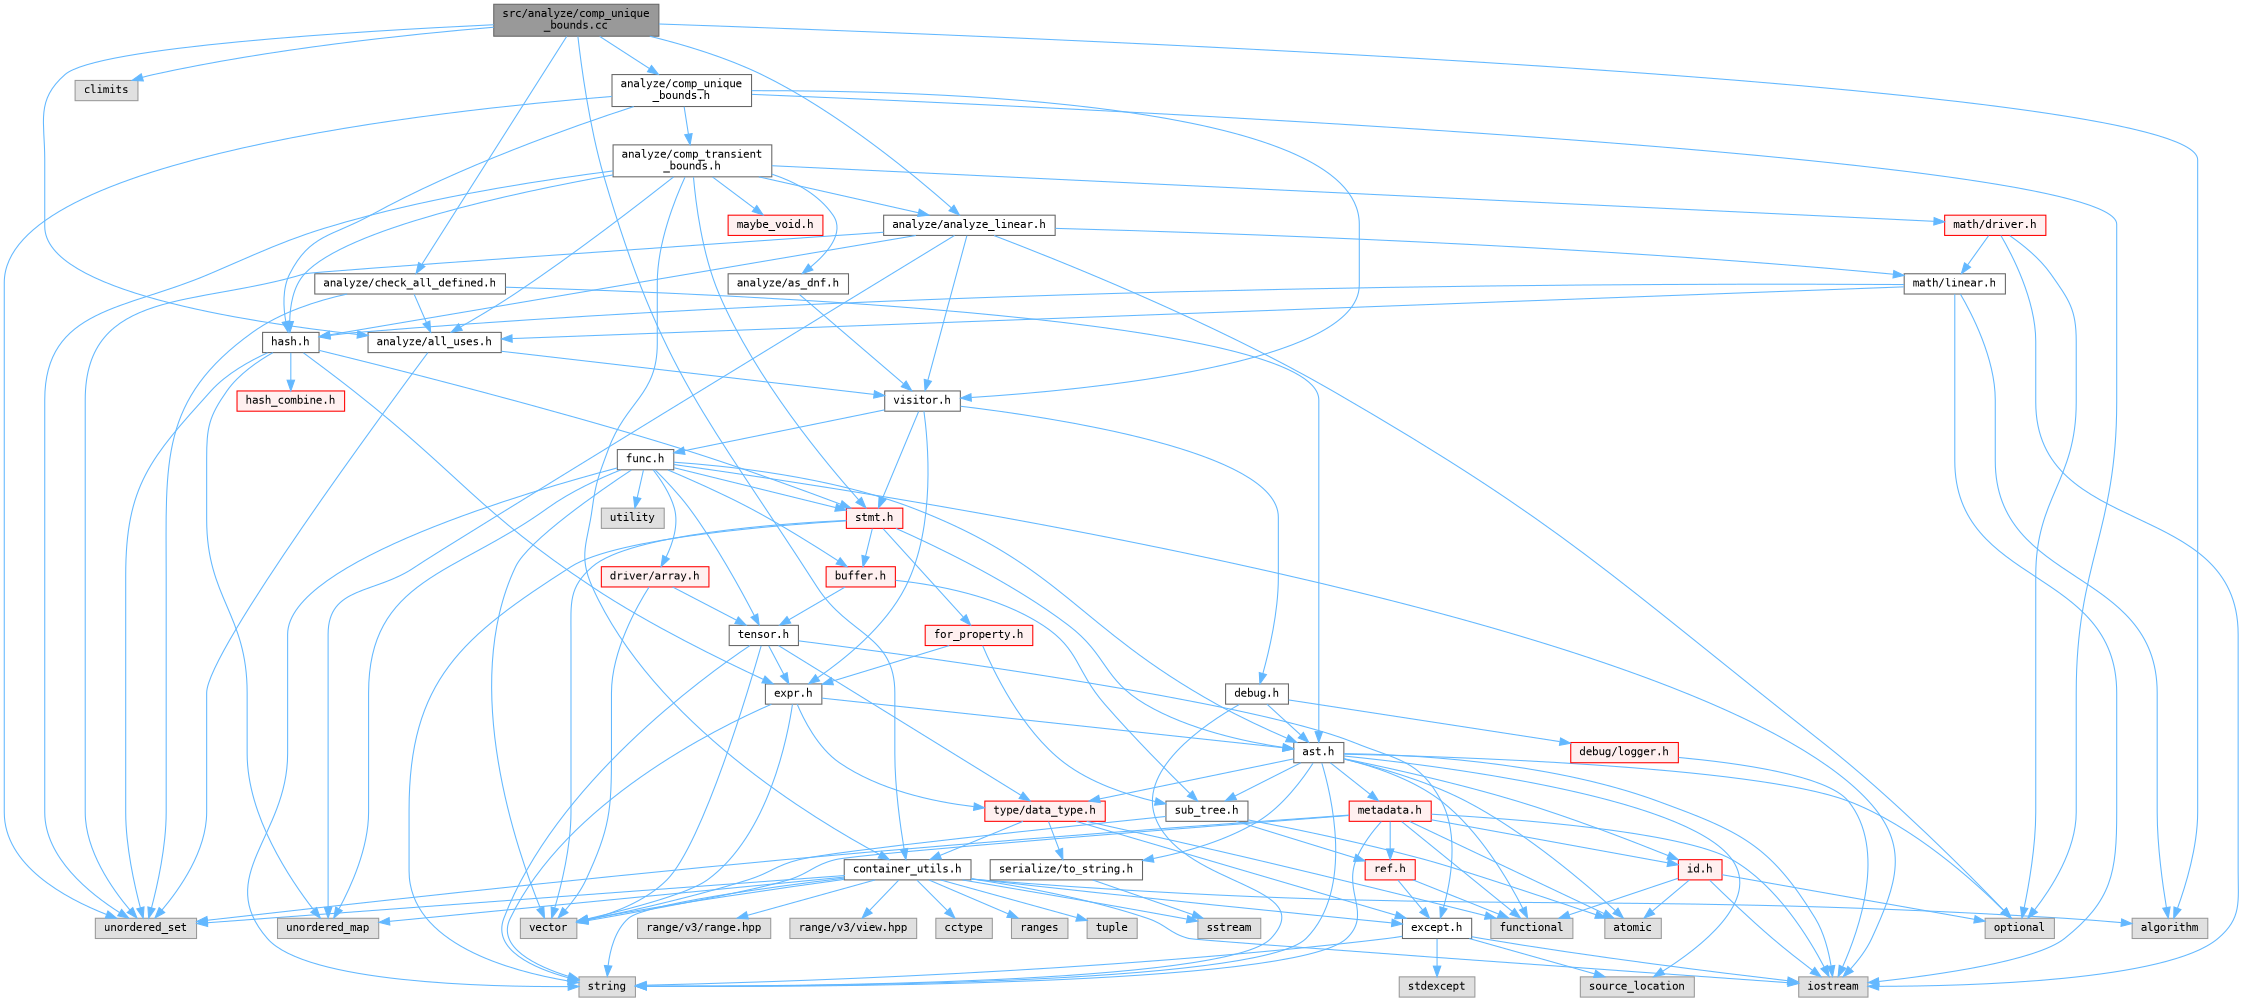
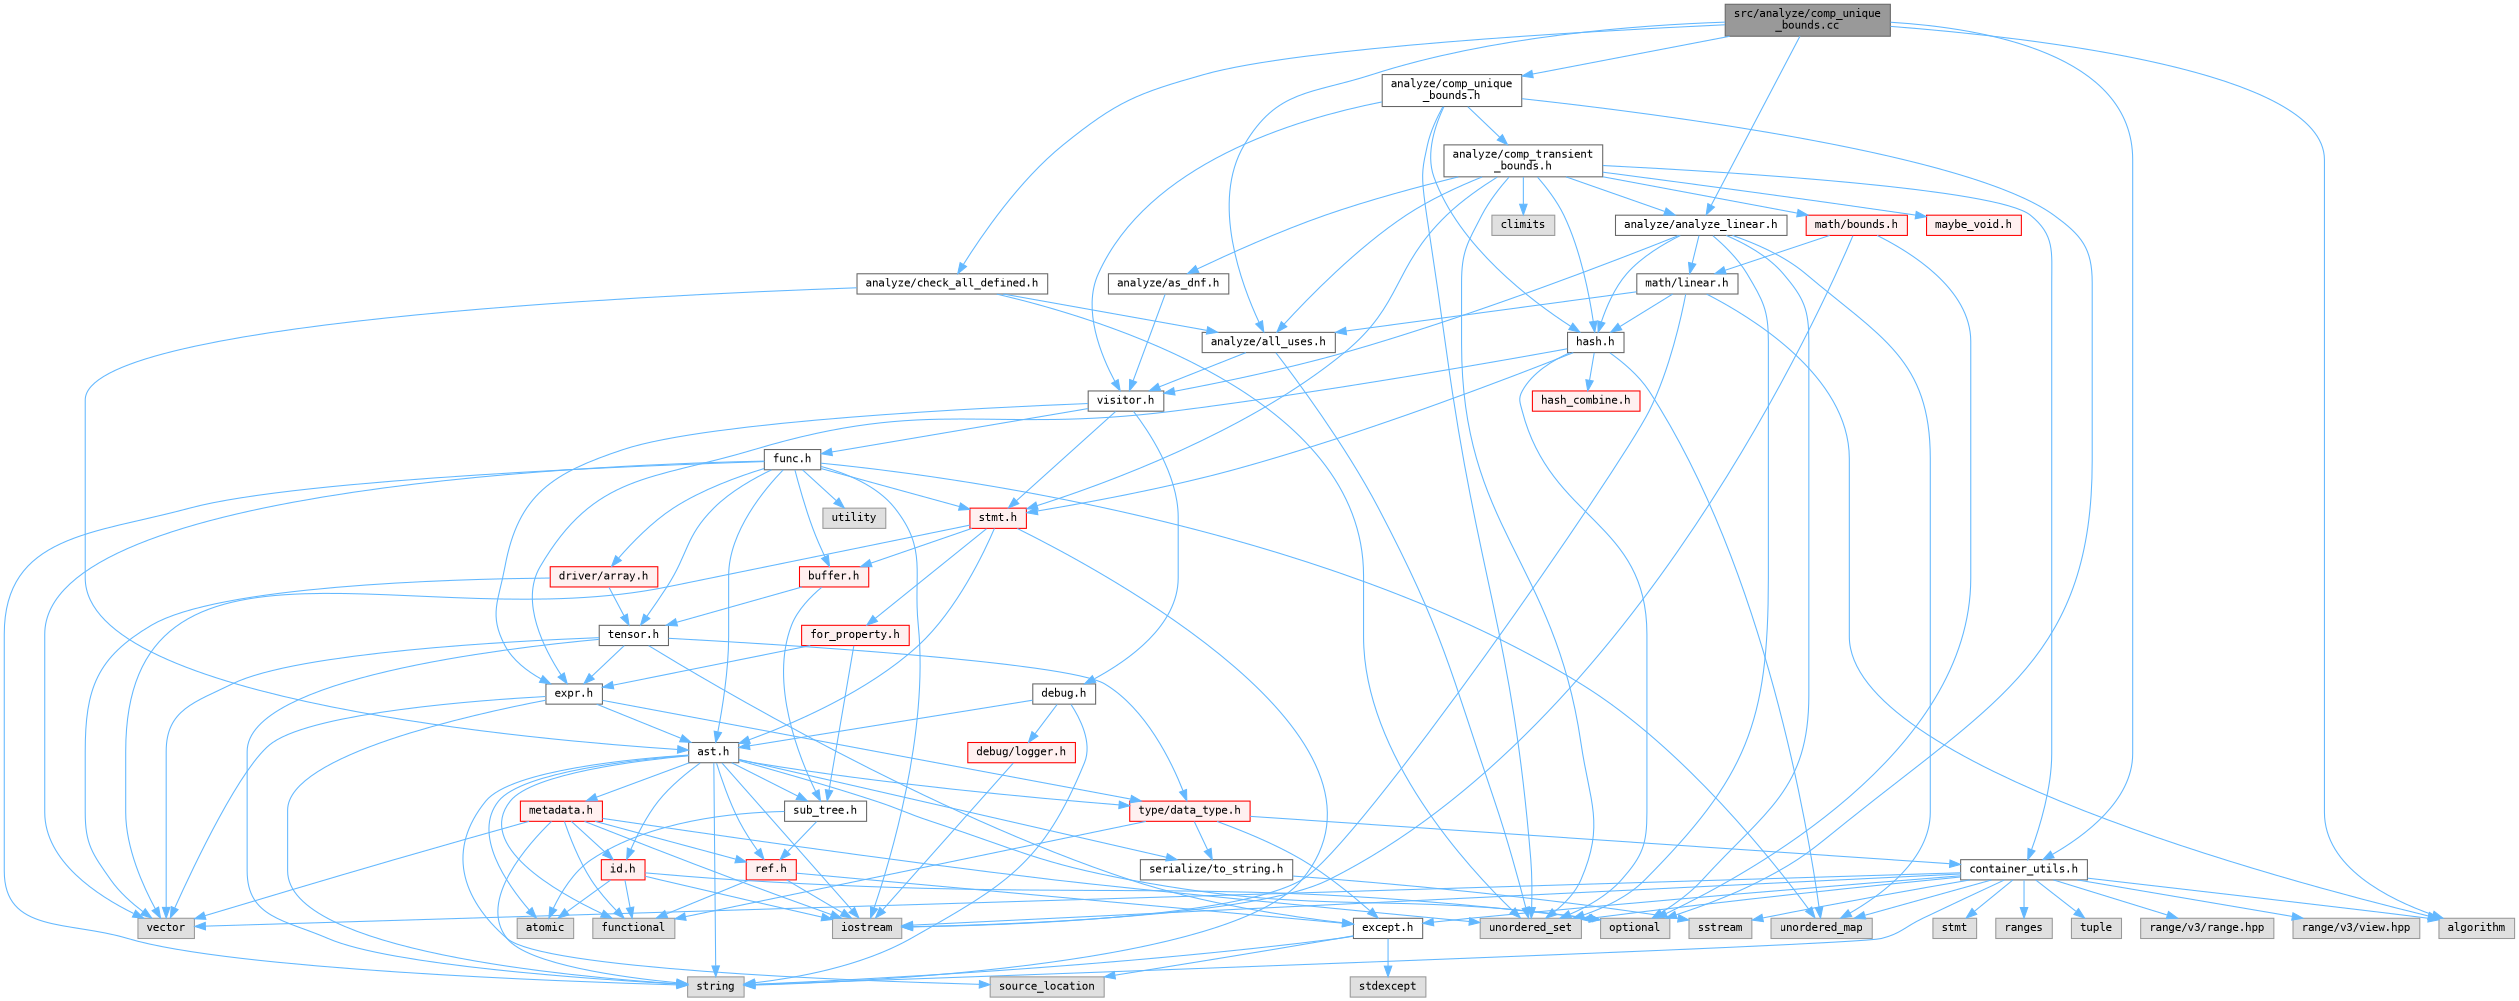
edge "src/analyze/comp_unique _bounds.cc" -> "climits": now "analyze/comp_transient _bounds.h" -> "climits"
node "math/driver.h": label "math/driver.h" -> "math/bounds.h"
edge "ast.h" -> "ref.h": added
edge "metadata.h" -> "atomic": removed
edge "sub_tree.h" -> "vector": removed
node "cctype": label "cctype" -> "stmt"
edge "except.h" -> "iostream": now "ref.h" -> "iostream"
